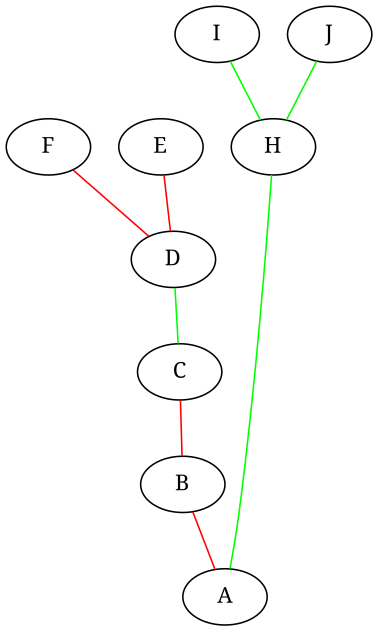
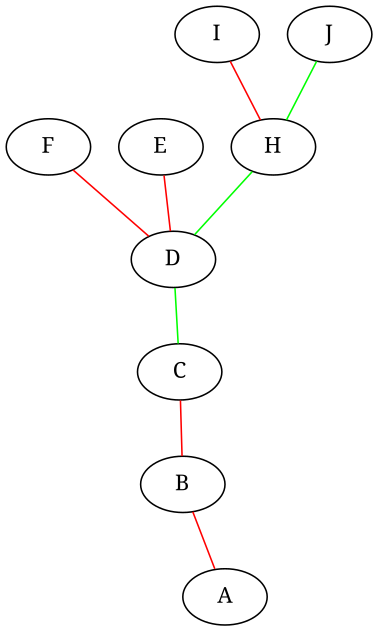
edge "I" -- "H": color green -> red
edge "H" -- "A": now "H" -- "D"
